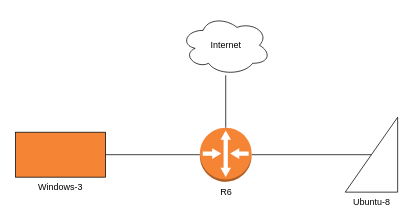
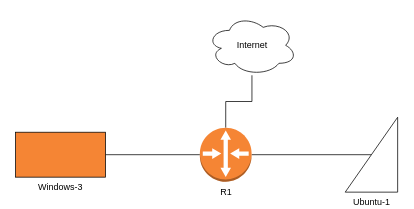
node "Internet": moved (226, 45) -> (252, 45)
node "R6": label "R6" -> "R1"
node "Ubuntu-8": label "Ubuntu-8" -> "Ubuntu-1"
